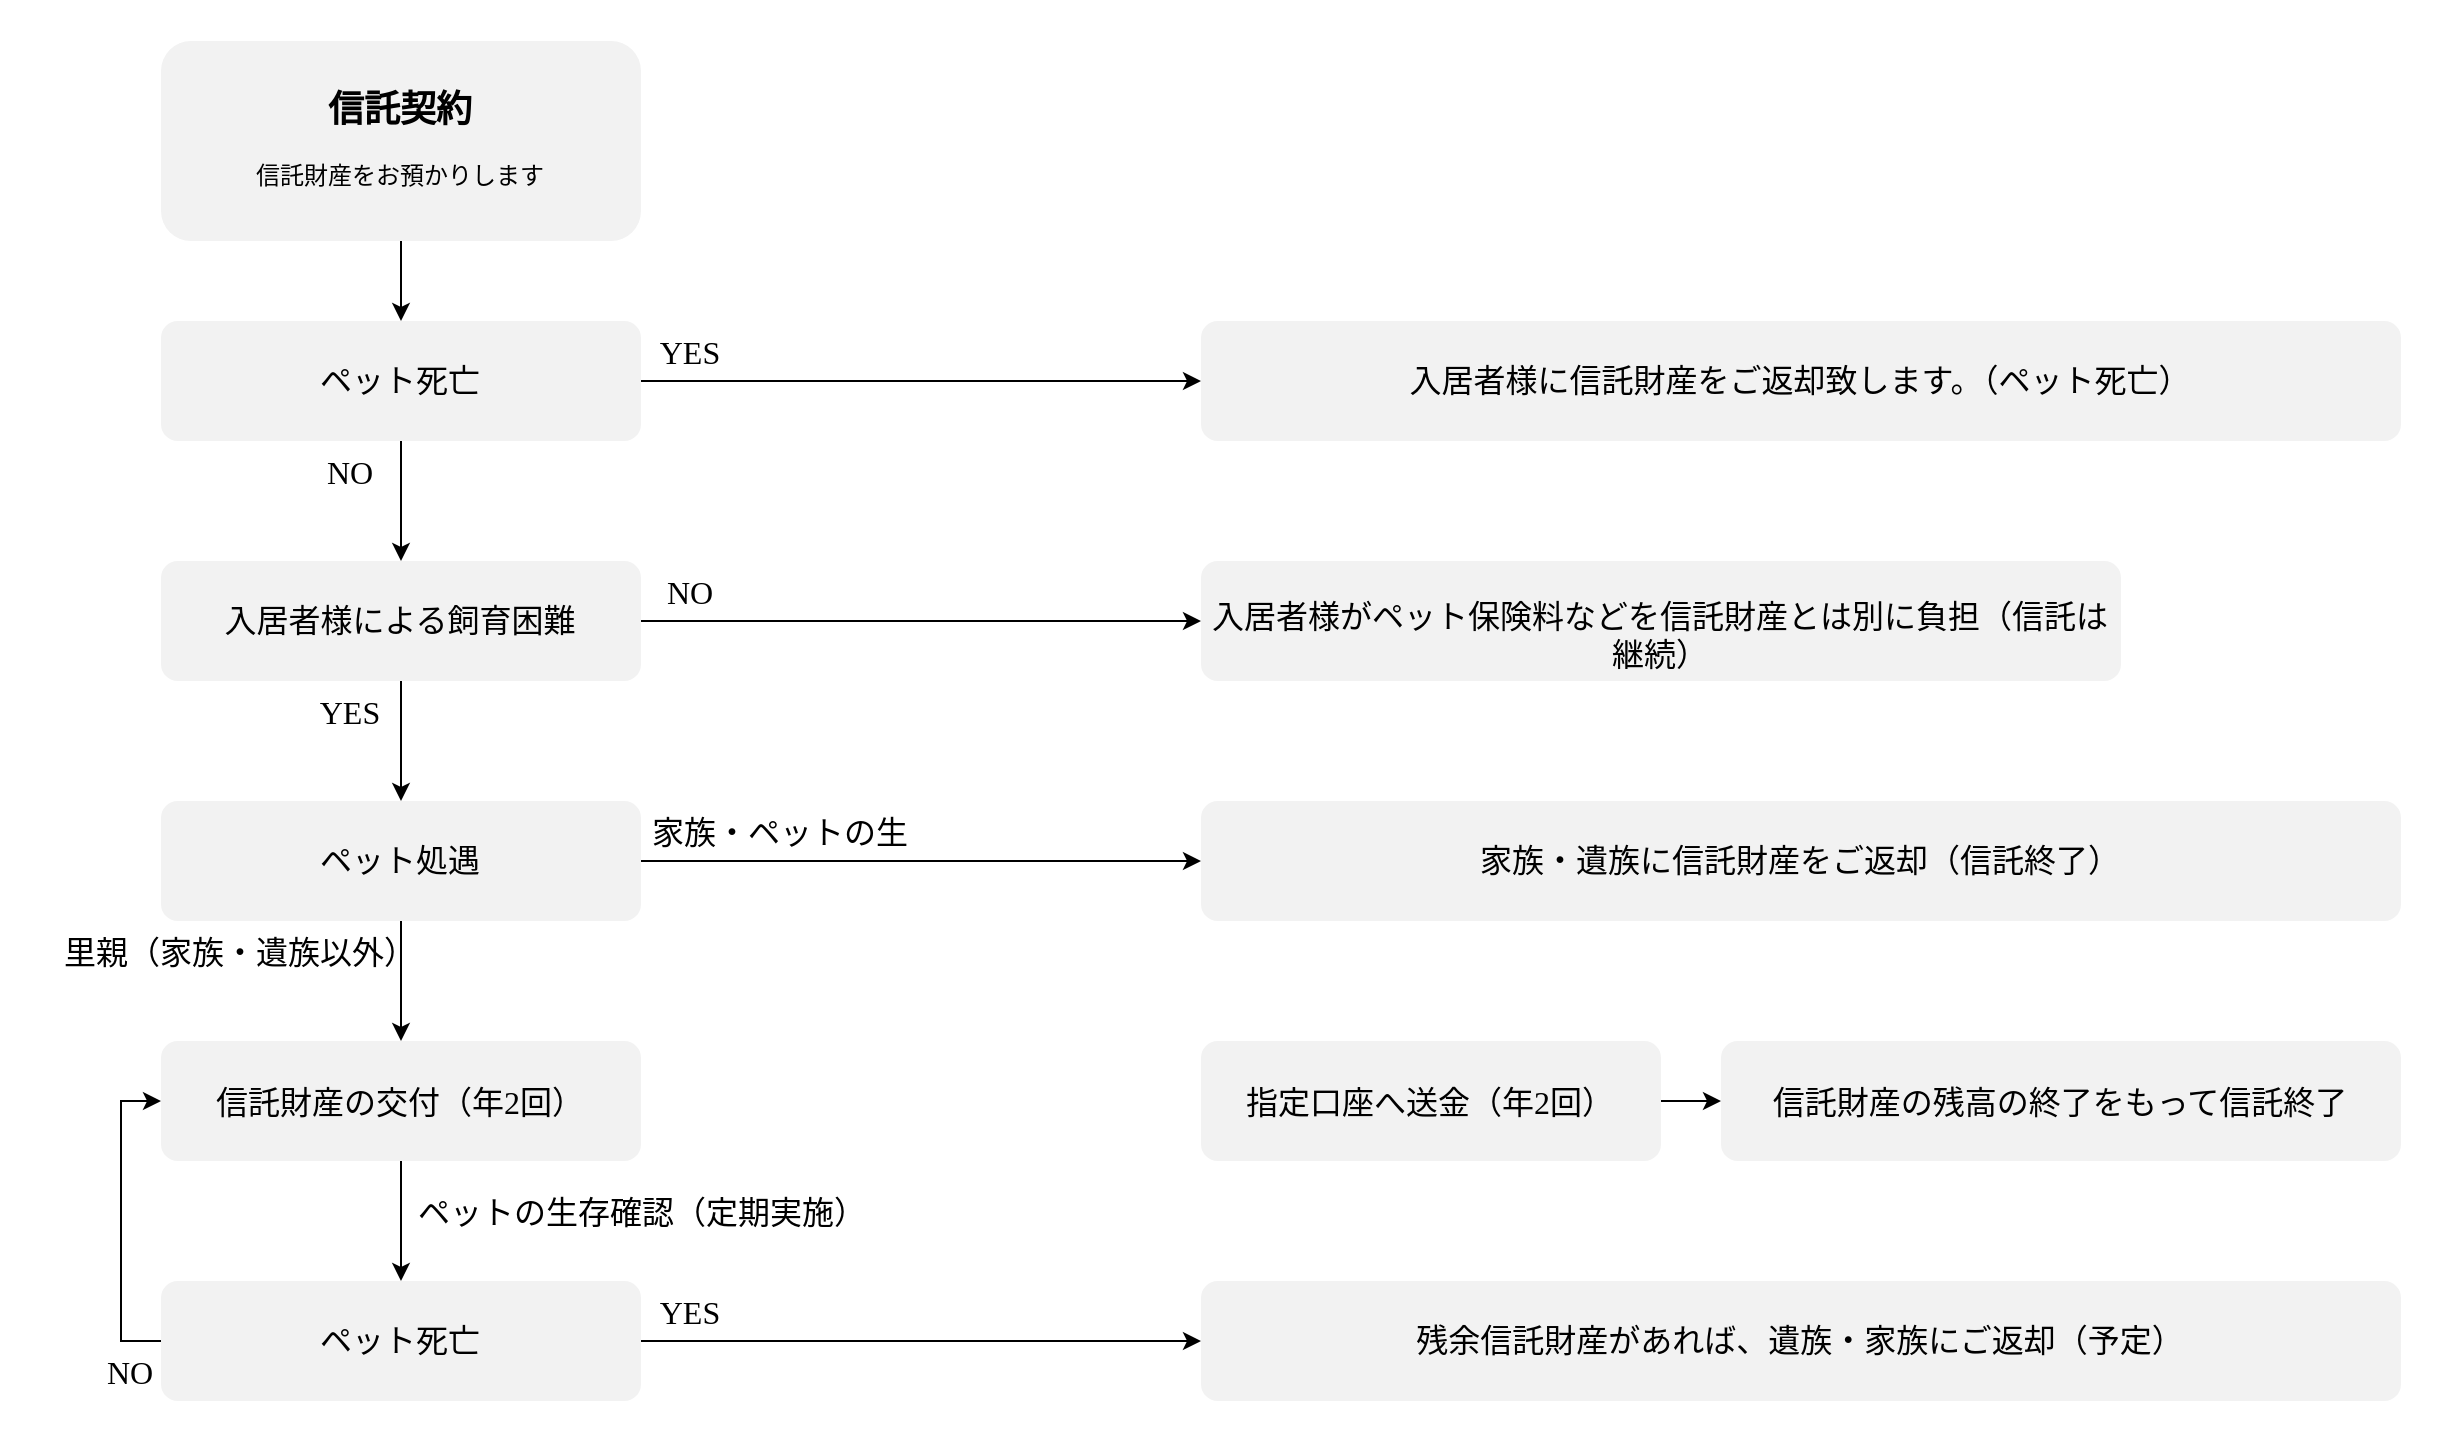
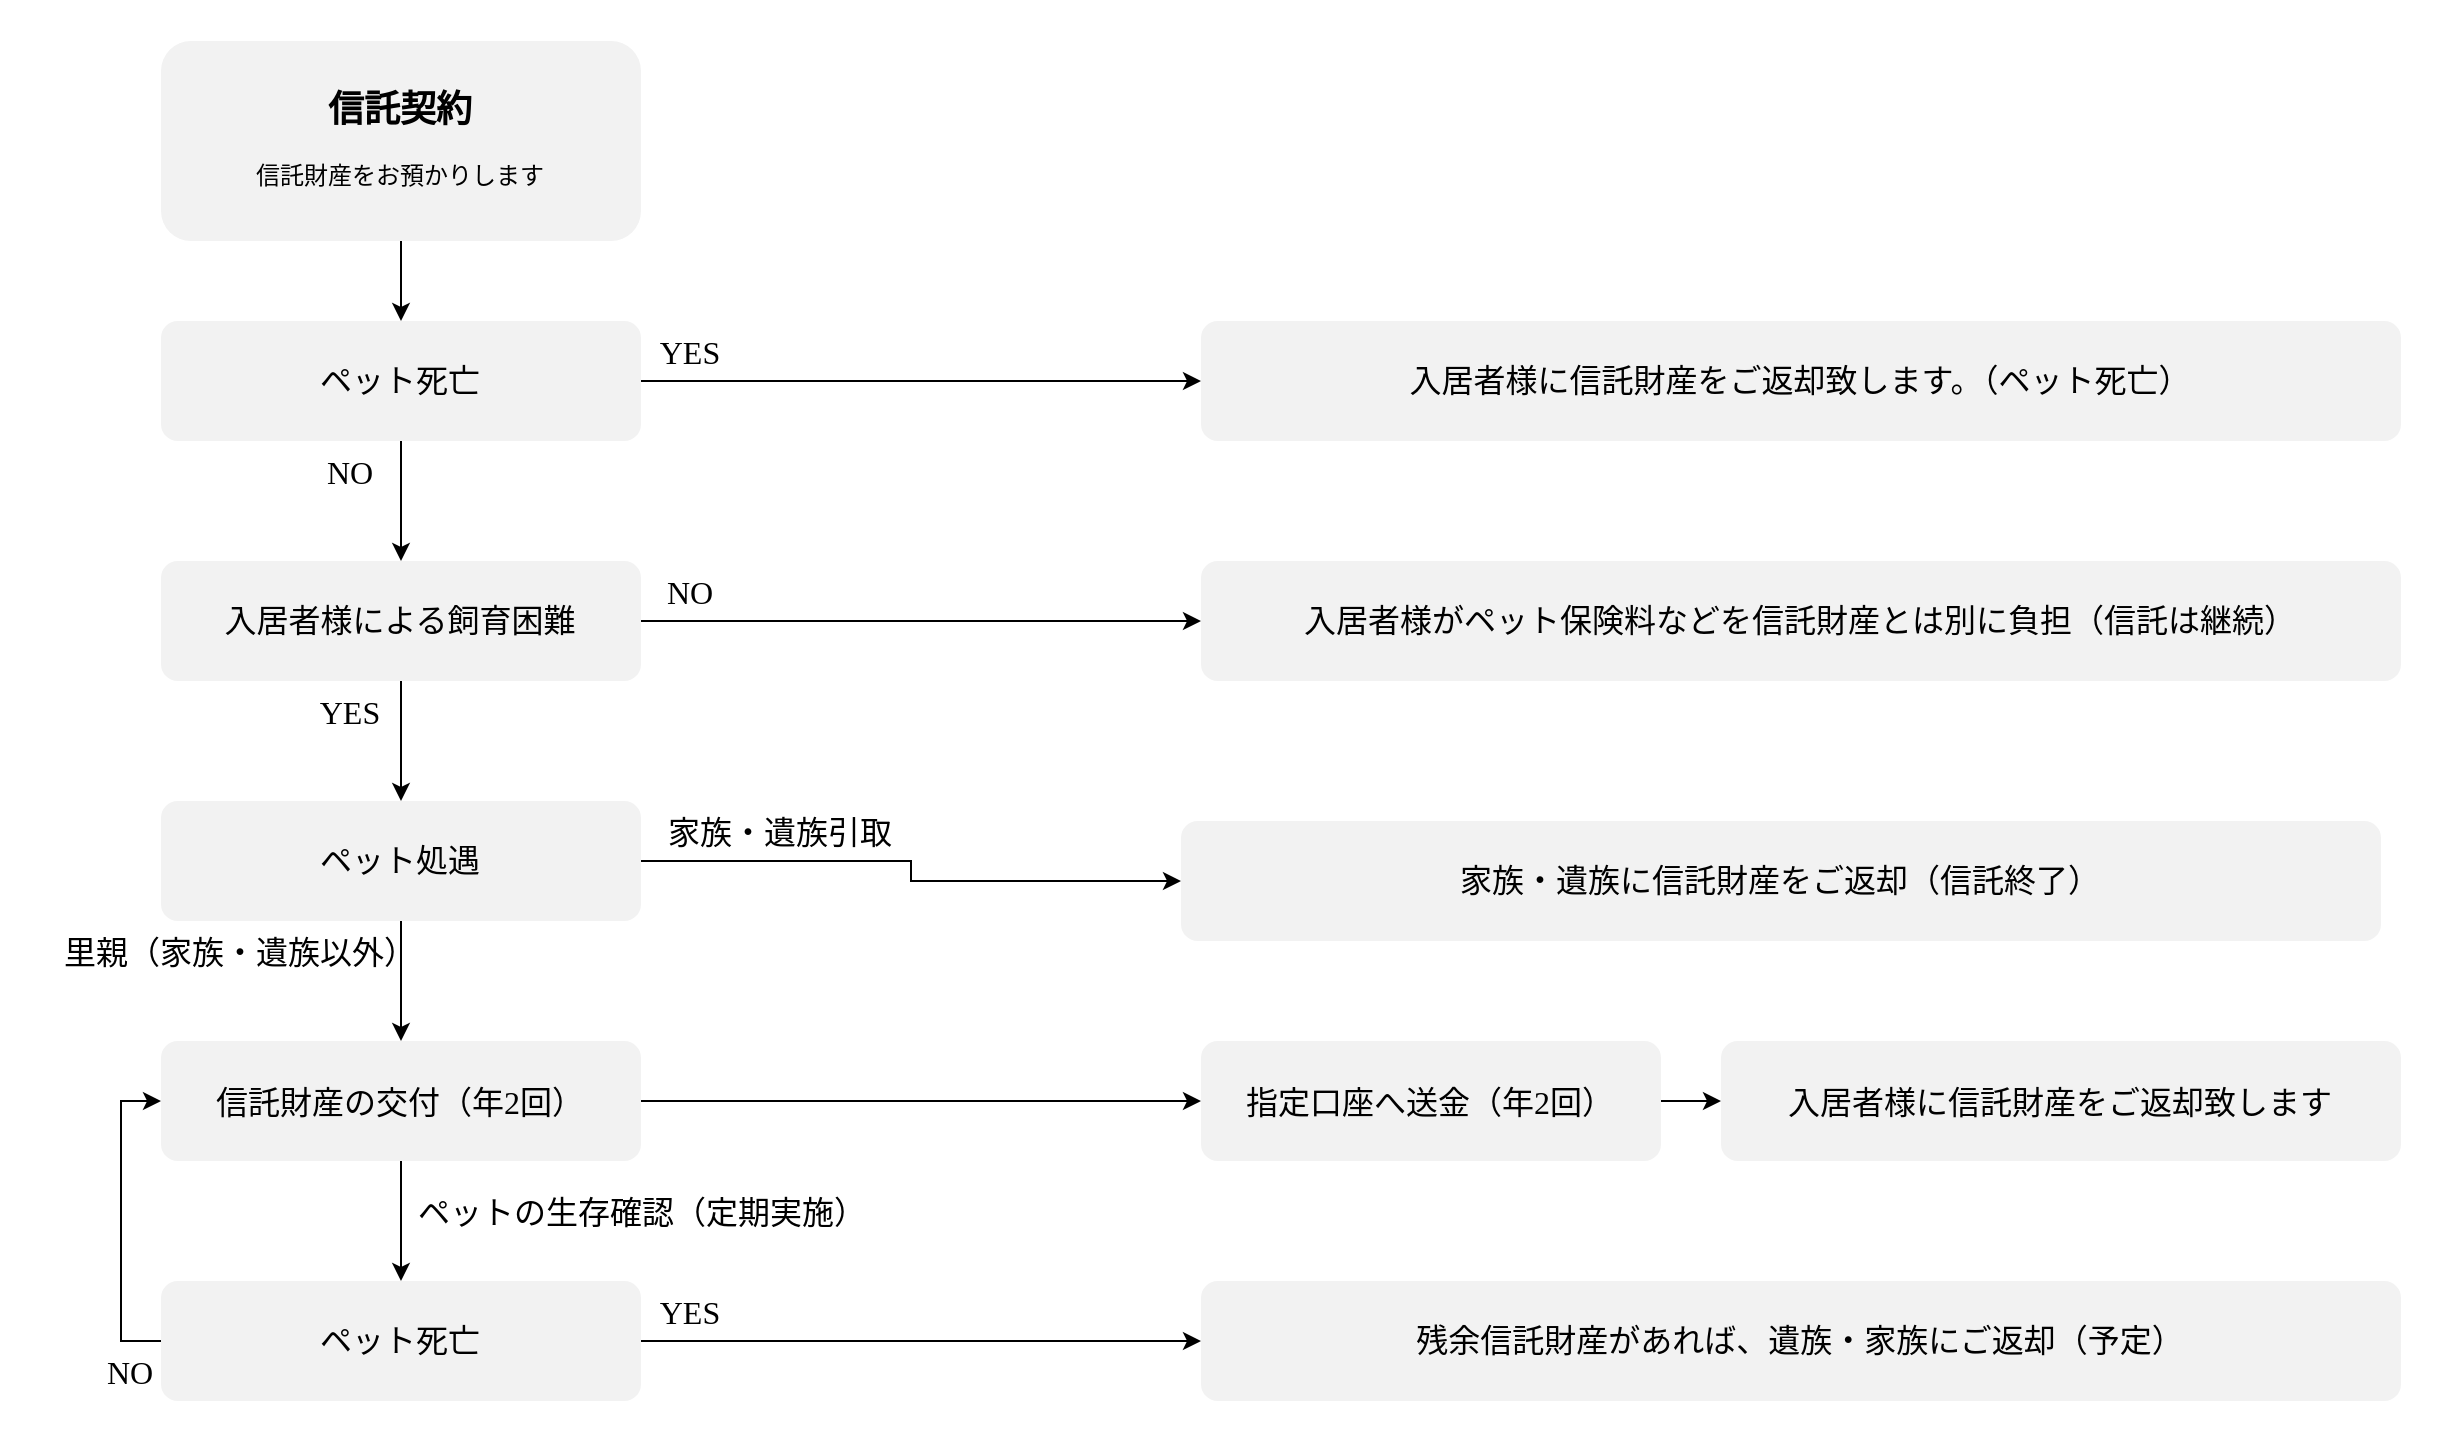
node "入居者様がペット保険料などを信託財産とは別に負担（信託は継続）": size 920x120 -> 1200x120
node "家族・ペットの生存確認": label "家族・ペットの生存確認" -> "家族・遺族引取"
node "家族・遺族に信託財産をご返却（信託終了）": moved (1801, 861) -> (1781, 881)
edge "信託財産の交付（年2回）" -> "指定口座へ送金（年2回）": added
node "信託財産の残高の終了をもって信託終了": label "信託財産の残高の終了をもって信託終了" -> "入居者様に信託財産をご返却致します"
